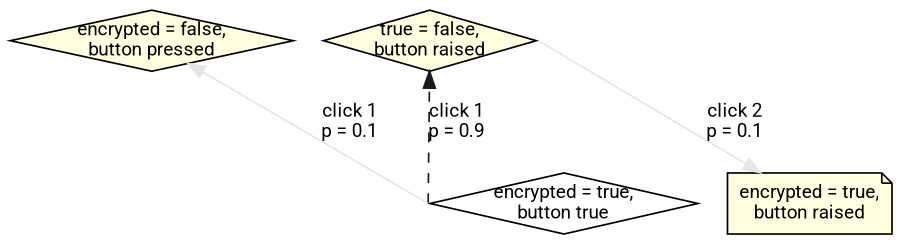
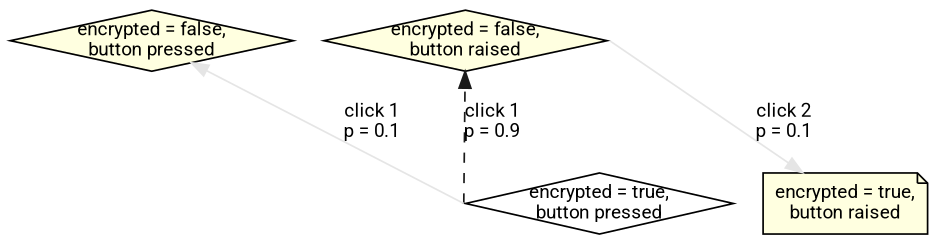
node "true = false, button raised": label "true = false, button raised" -> "encrypted = false, button raised"
node "encrypted = true, button true": label "encrypted = true, button true" -> "encrypted = true, button pressed"
